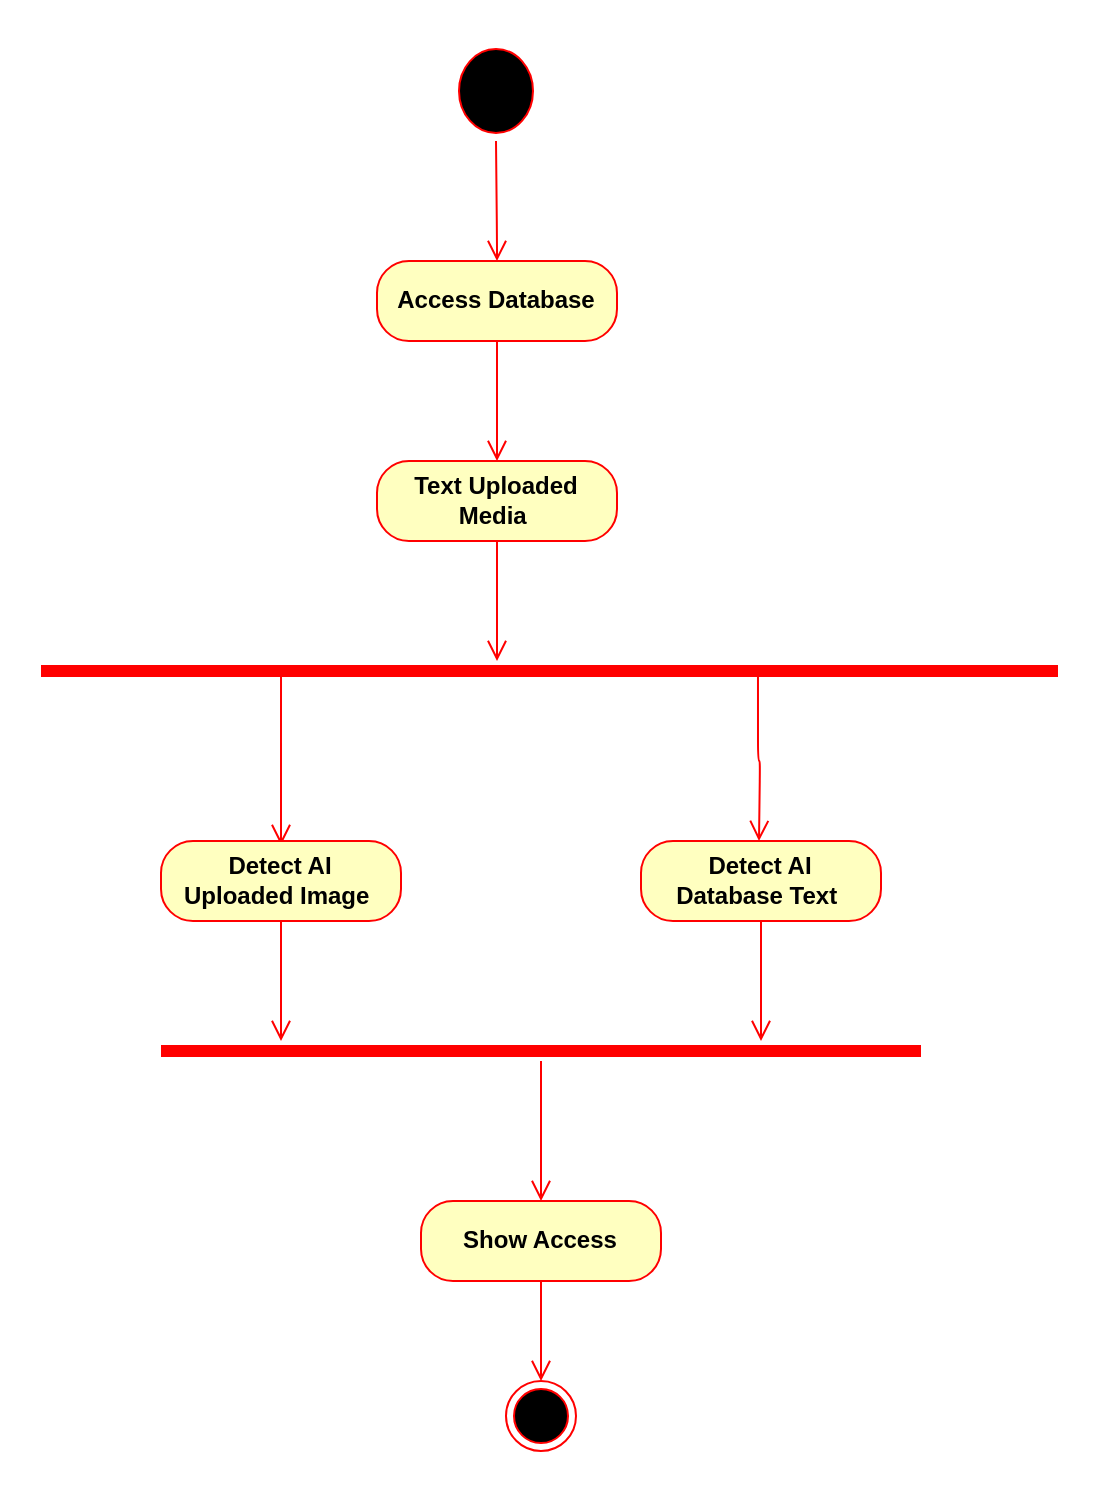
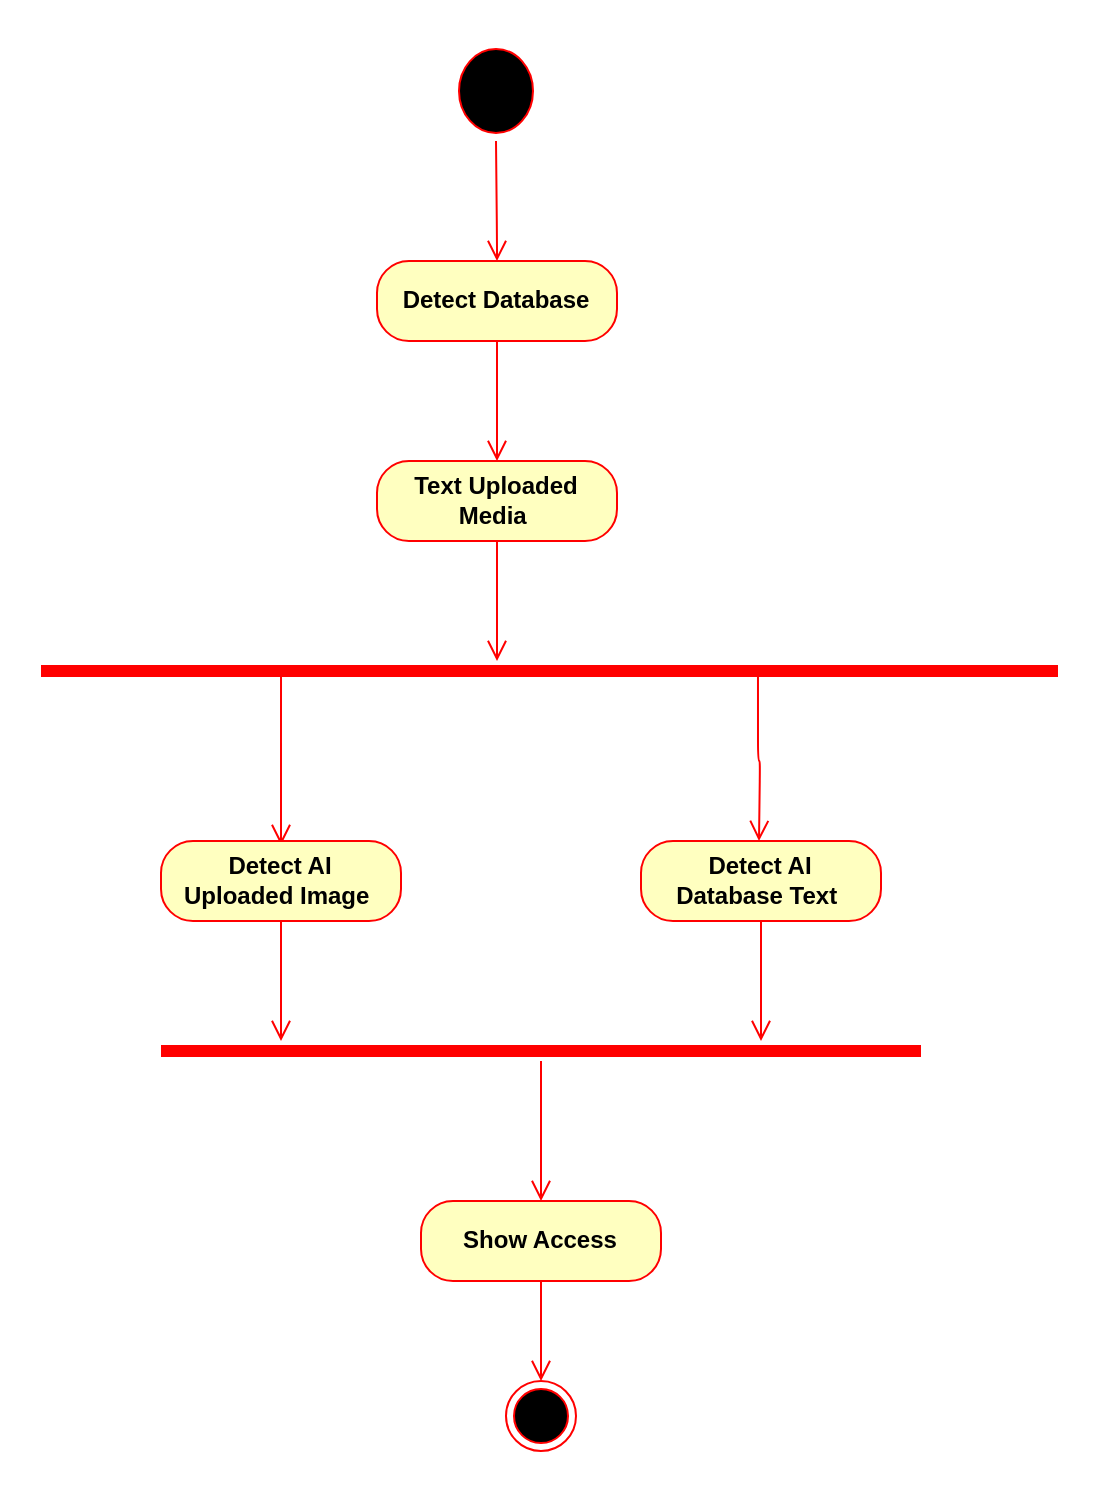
node "Access Database": label "Access Database" -> "Detect Database"
